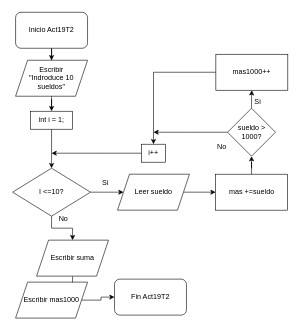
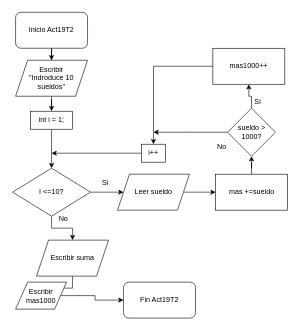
node "mas1000++": moved (252, 72) -> (249, 66)
node "Fin Act19T2": moved (150, 297) -> (159, 300)
node "Escribir mas1000": size 72x36 -> 51x27
